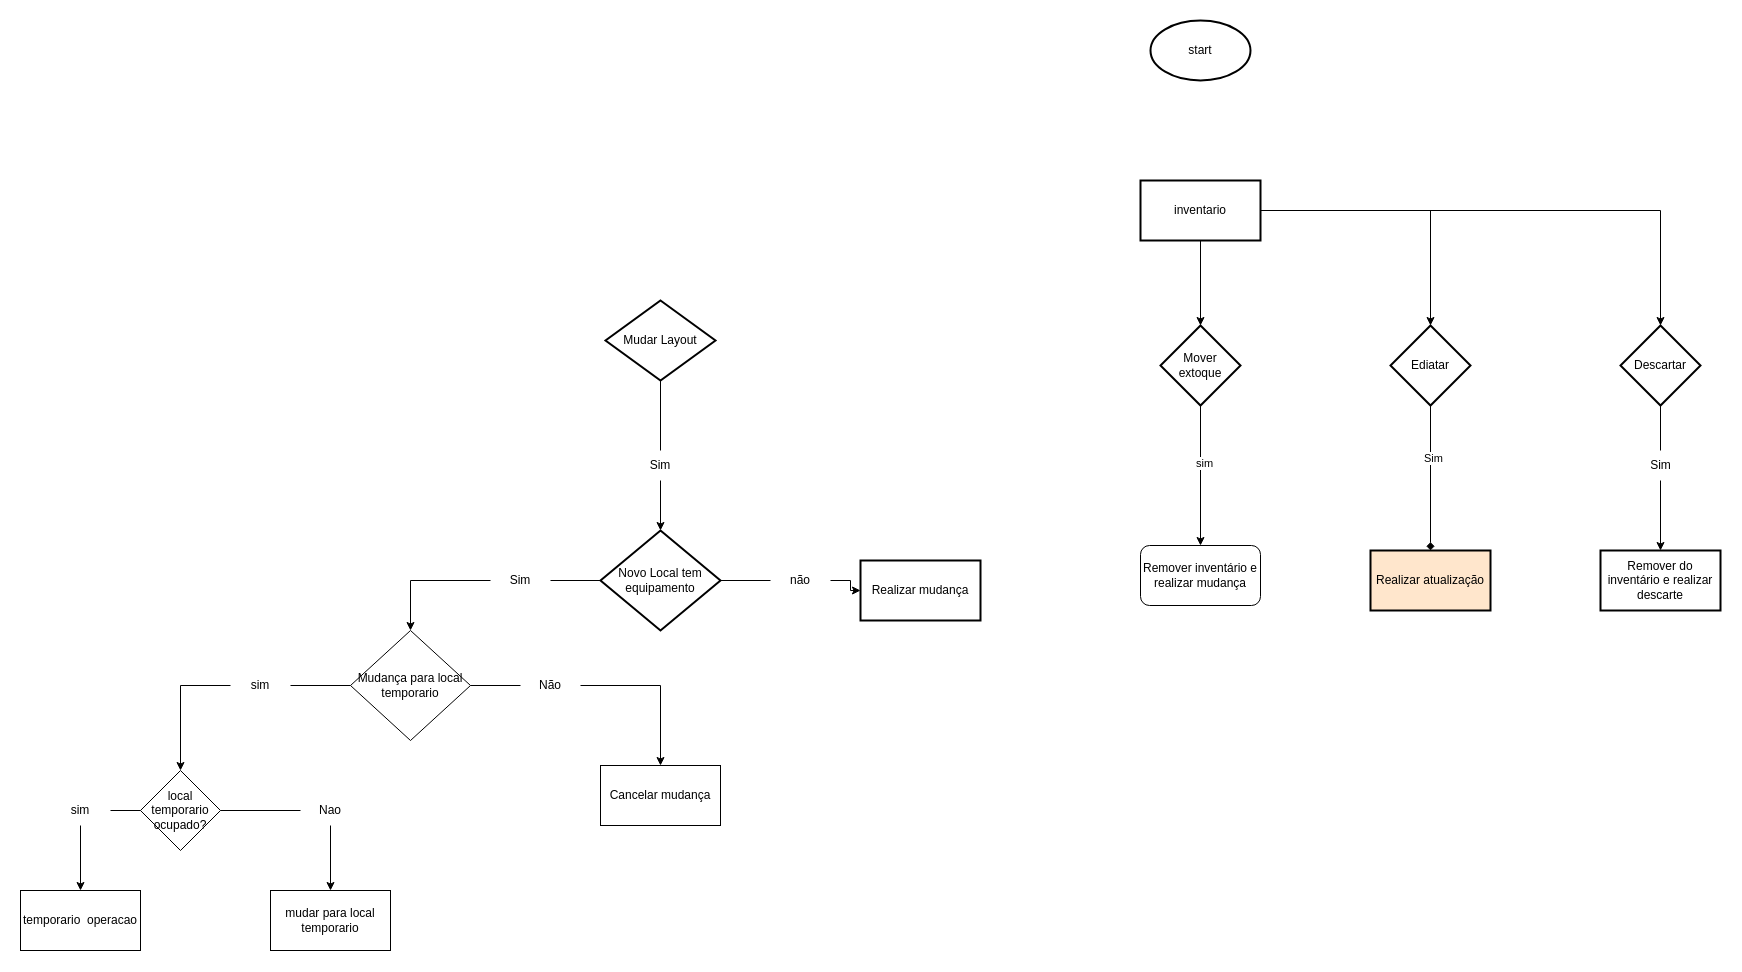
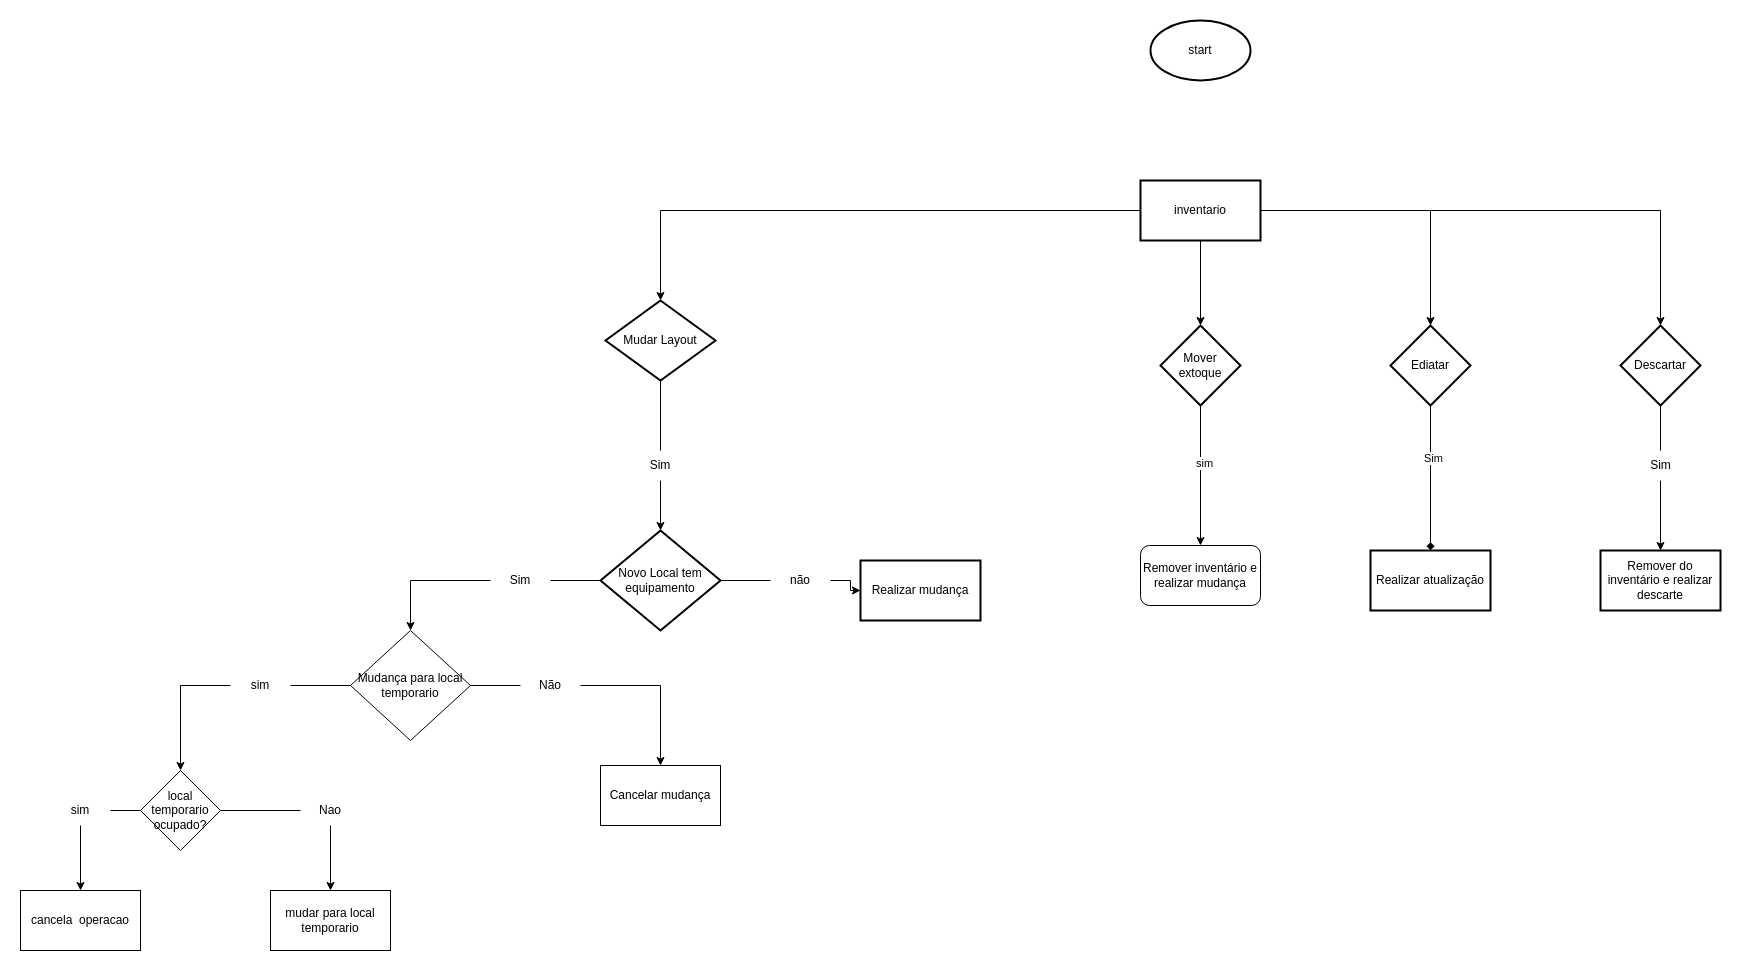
edge "inventario" -> "Mudar Layout": added
node "Realizar atualização": fillcolor #ffe6cc -> #ffffff
node "temporario operacao": label "temporario operacao" -> "cancela operacao"
